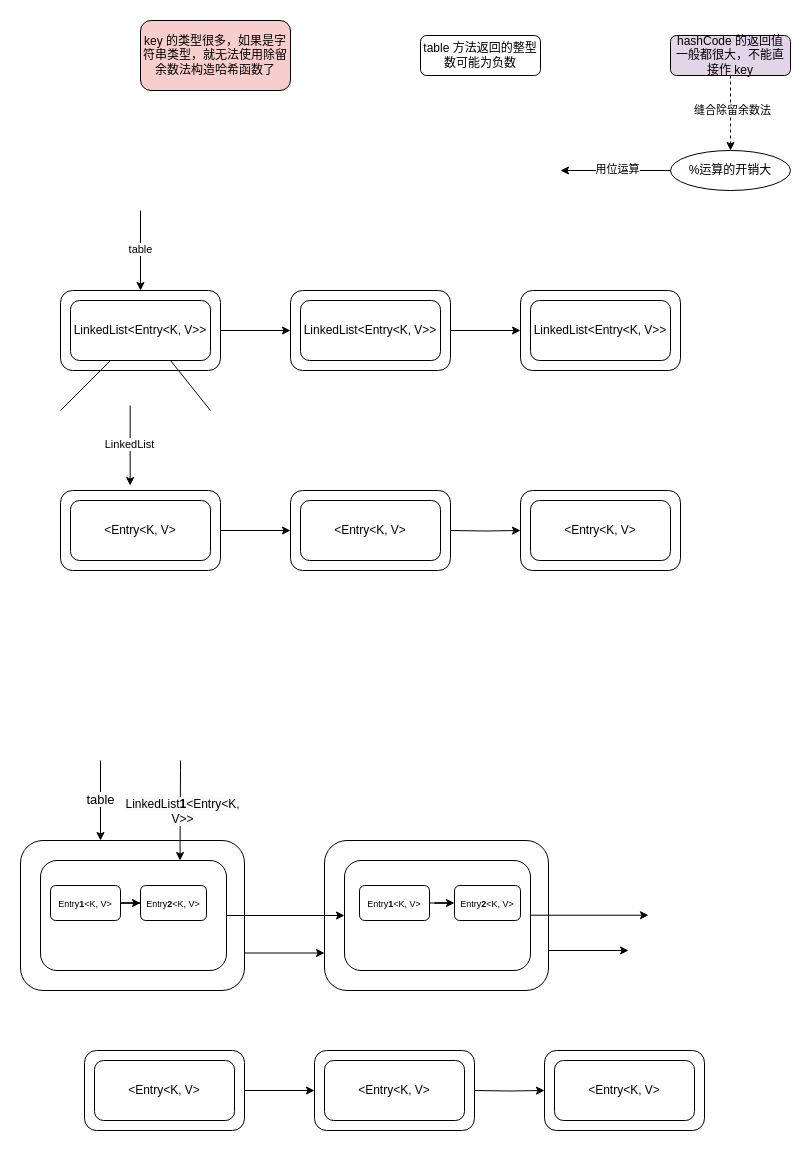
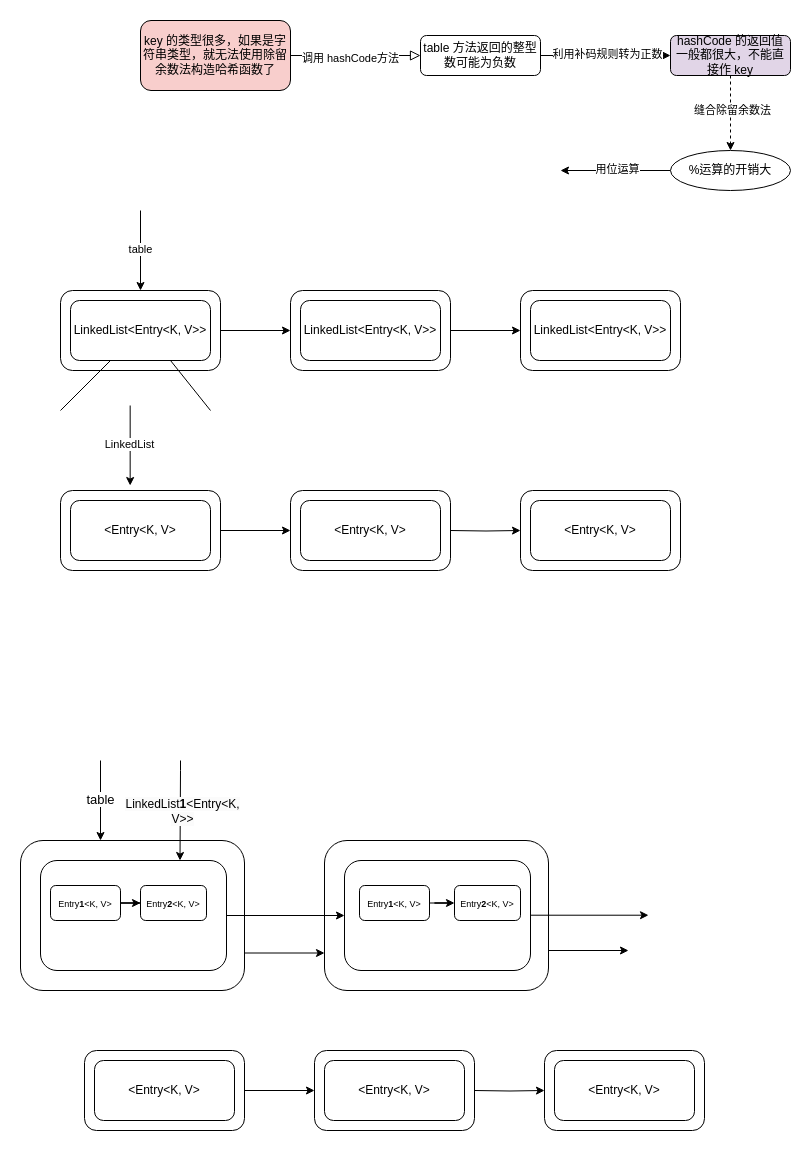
edge "key 的类型很多，如果是字符串类型，就无法使用除留余数法构造哈希函数了" -> "table 方法返回的整型数可能为负数": added, label "调用 hashCode方法"
edge "table 方法返回的整型数可能为负数" -> "hashCode 的返回值一般都很大，不能直接作 key": added, label "利用补码规则转为正数"
